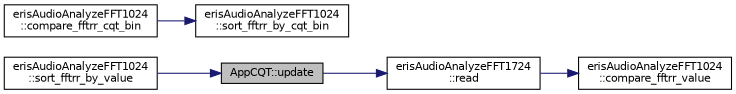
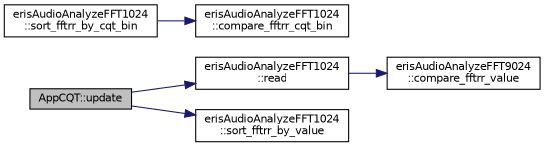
edge "erisAudioAnalyzeFFT1024 ::compare_fftrr_cqt_bin" -> "erisAudioAnalyzeFFT1024 ::sort_fftrr_by_cqt_bin": reversed
edge "erisAudioAnalyzeFFT1024 ::sort_fftrr_by_value" -> "AppCQT::update": reversed
node "erisAudioAnalyzeFFT1724 ::read": label "erisAudioAnalyzeFFT1724 ::read" -> "erisAudioAnalyzeFFT1024 ::read"
node "erisAudioAnalyzeFFT1024 ::compare_fftrr_value": label "erisAudioAnalyzeFFT1024 ::compare_fftrr_value" -> "erisAudioAnalyzeFFT9024 ::compare_fftrr_value"
